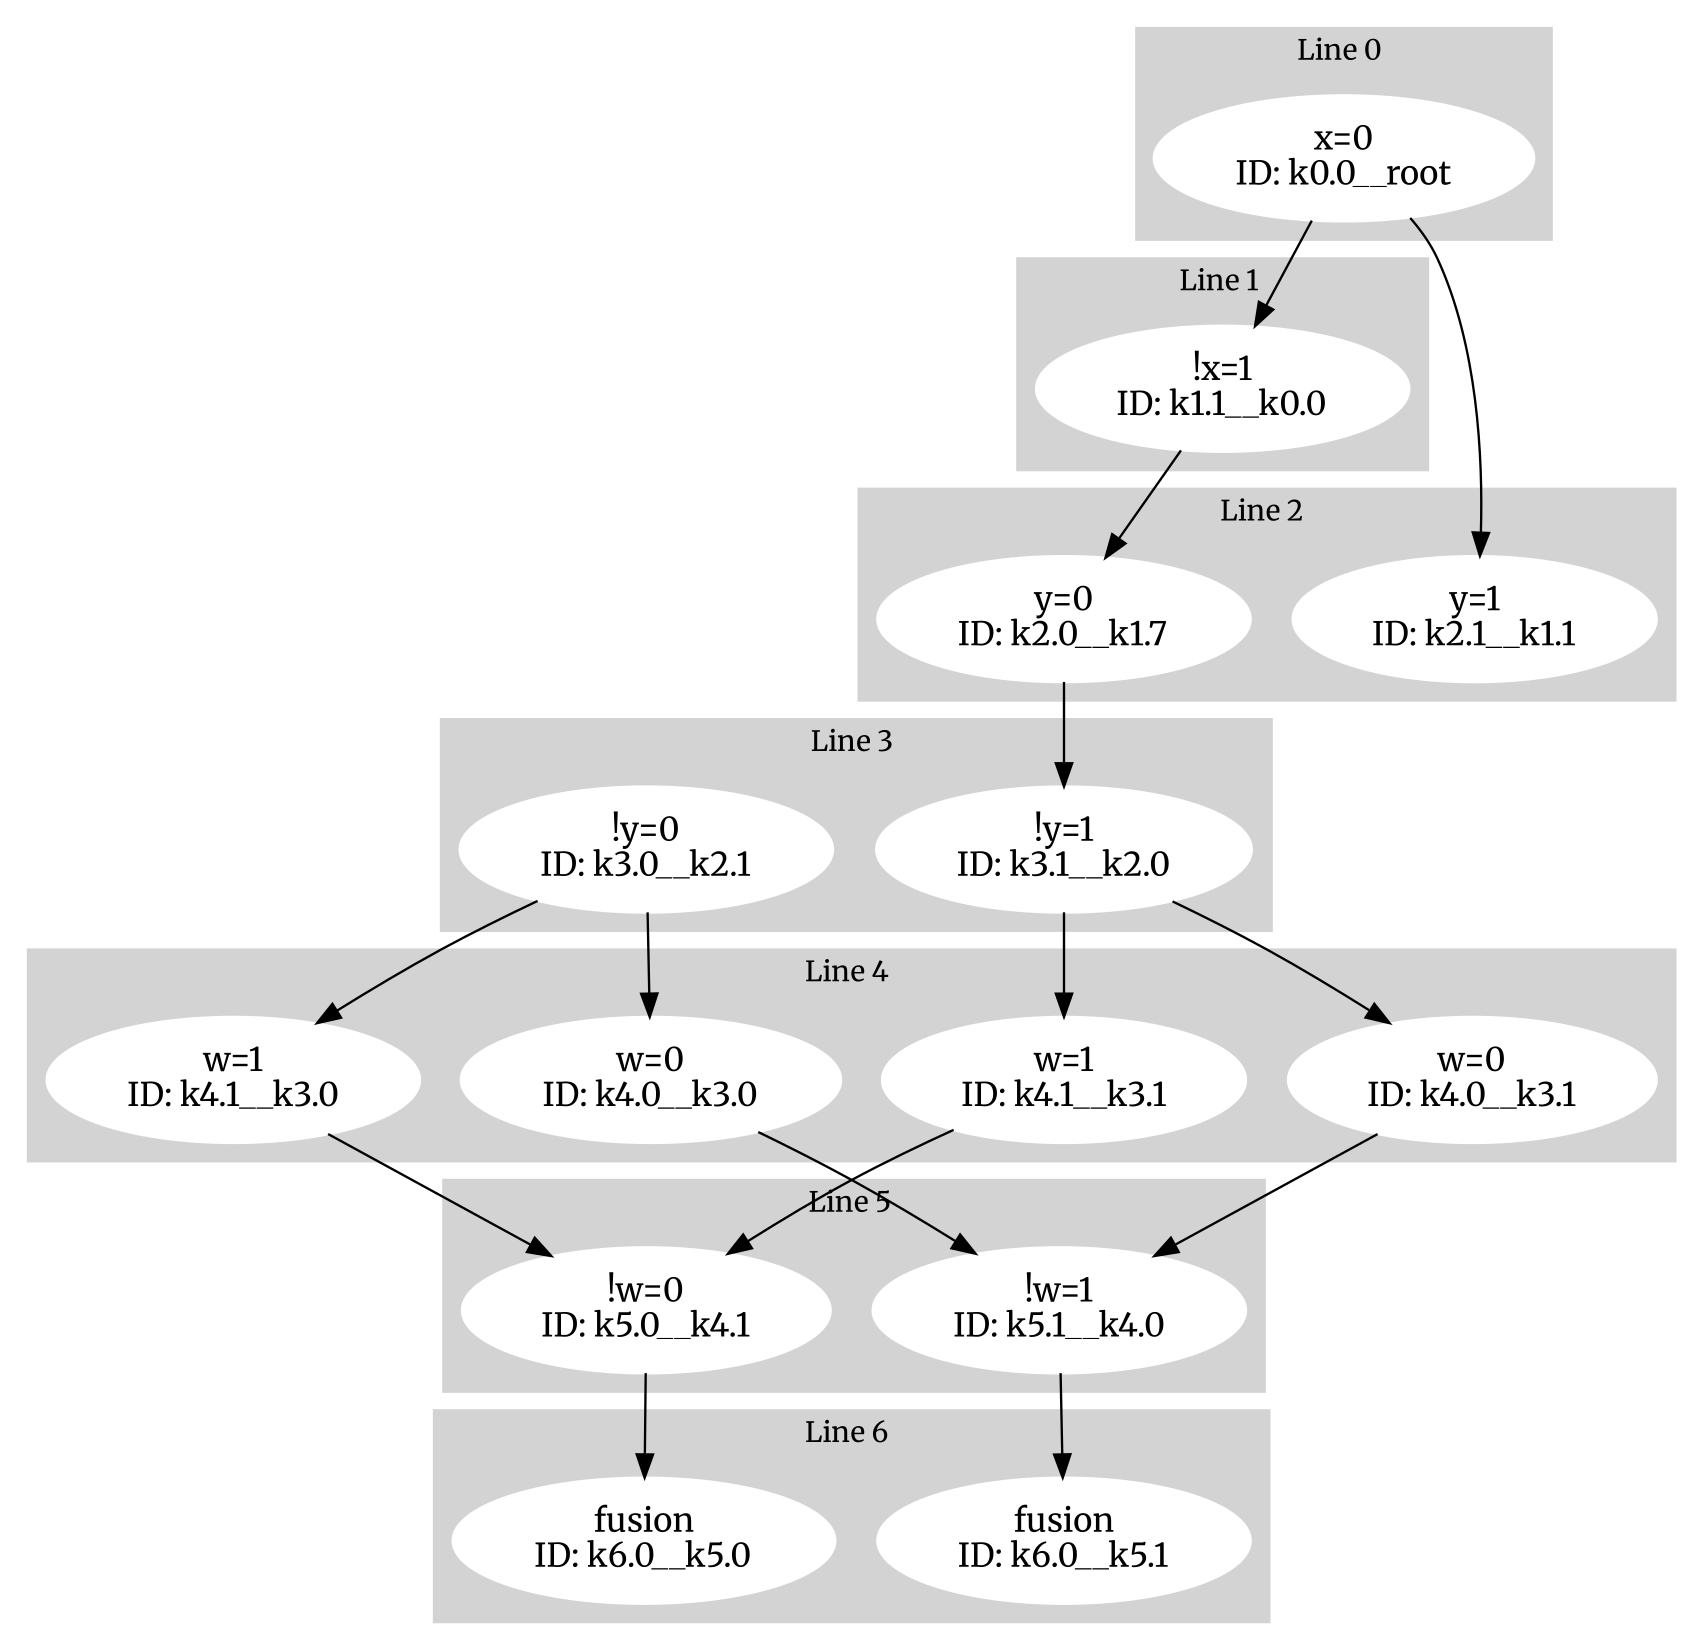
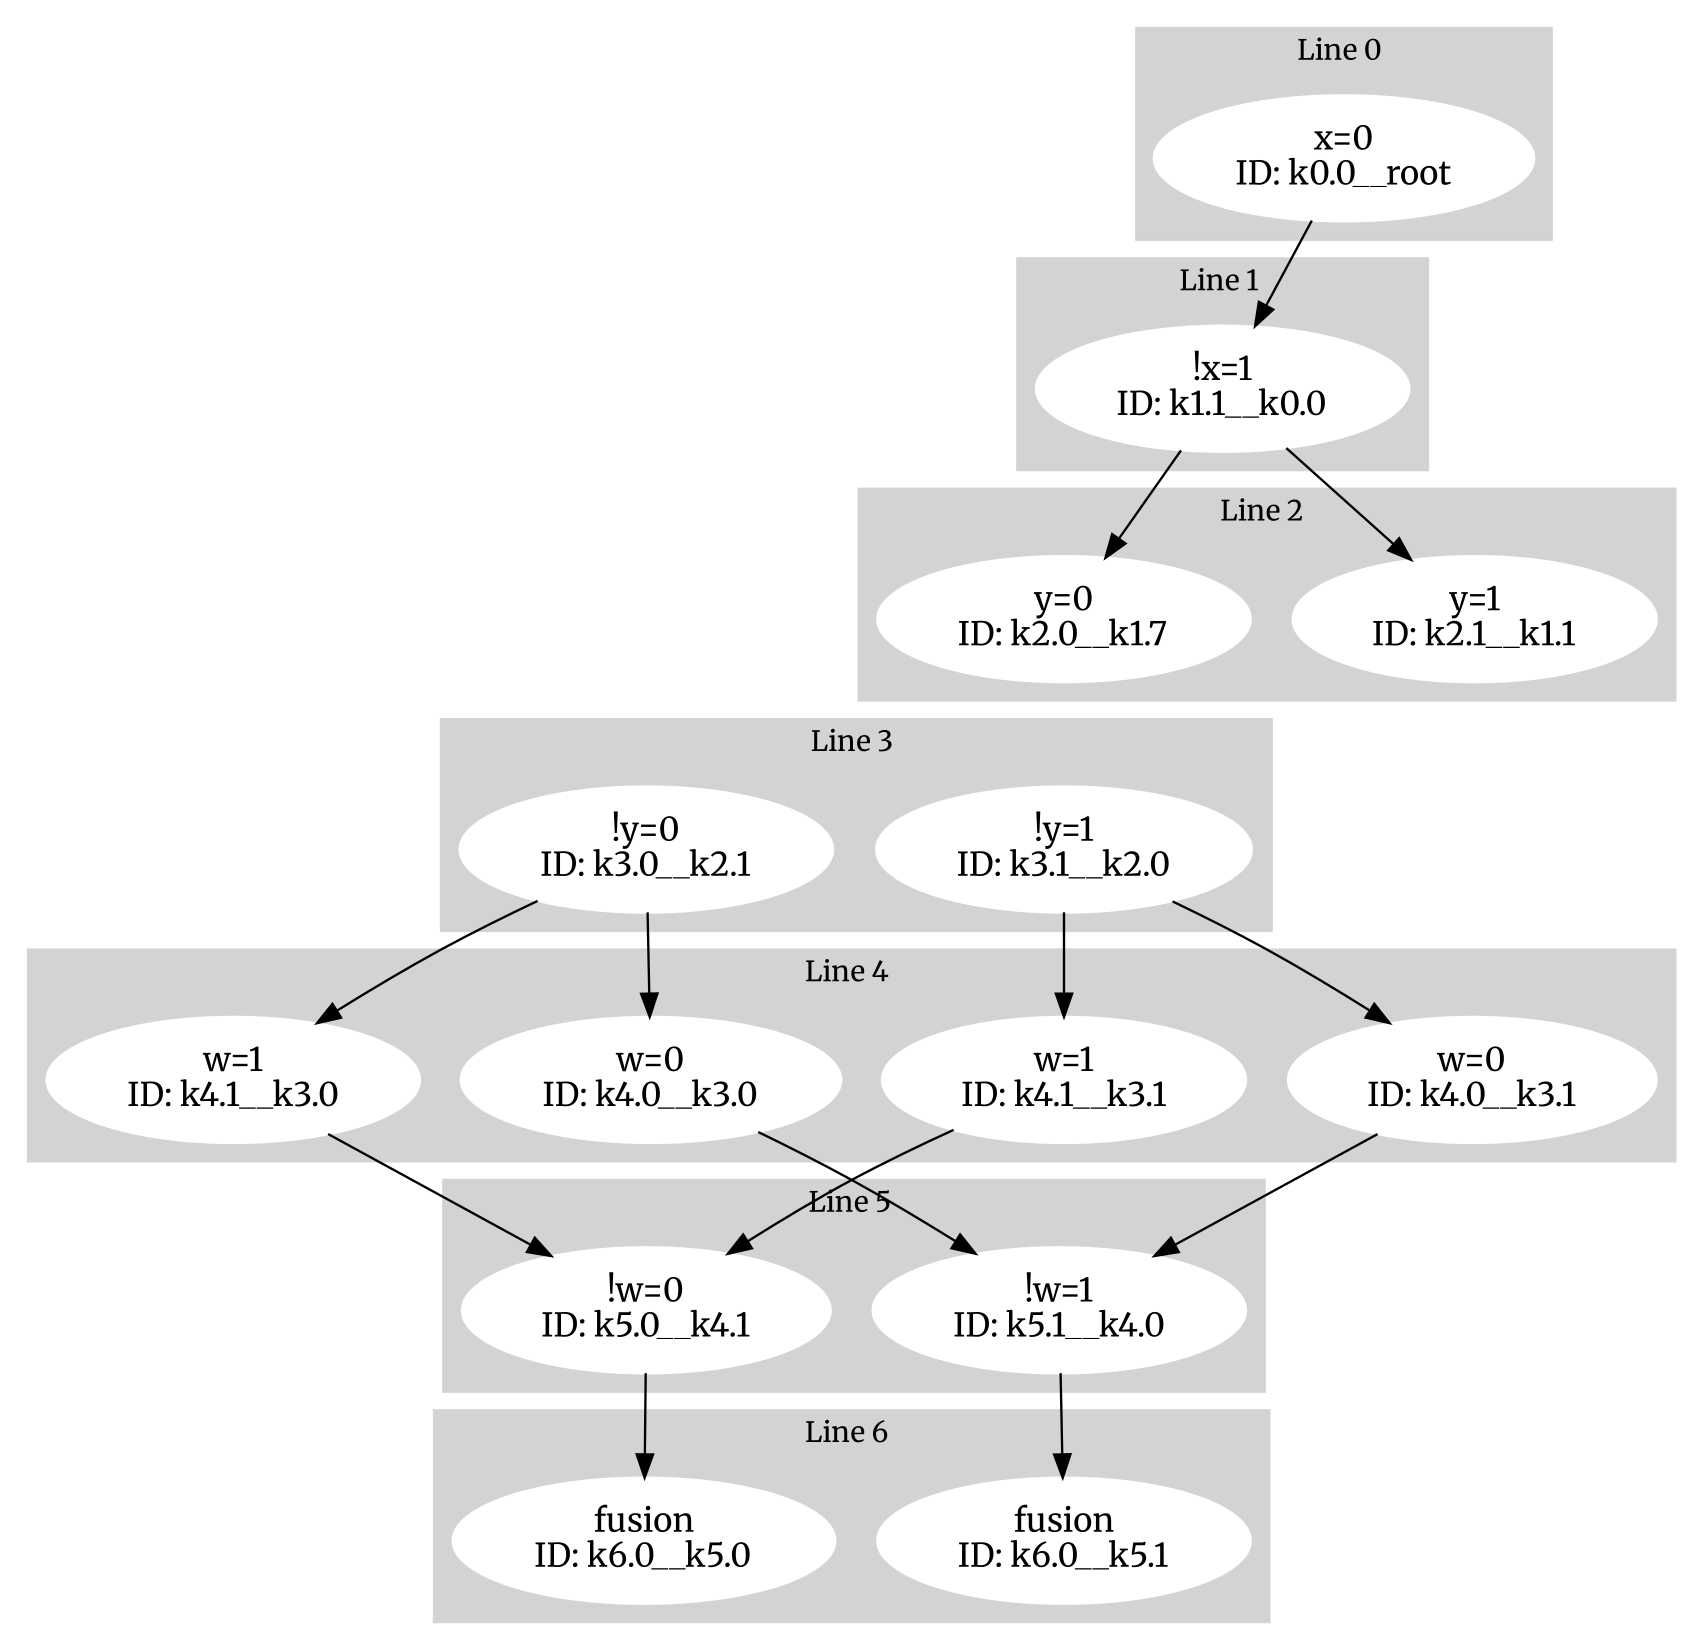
edge "x=0" -> "y=1": now "!x=1" -> "y=1"
edge "y=0" -> "!y=1": removed
